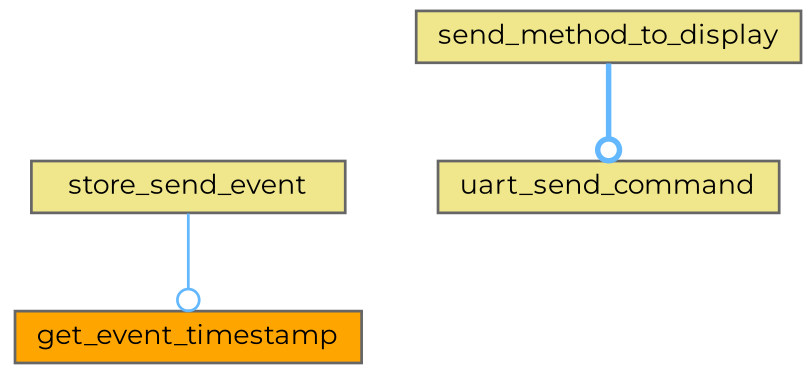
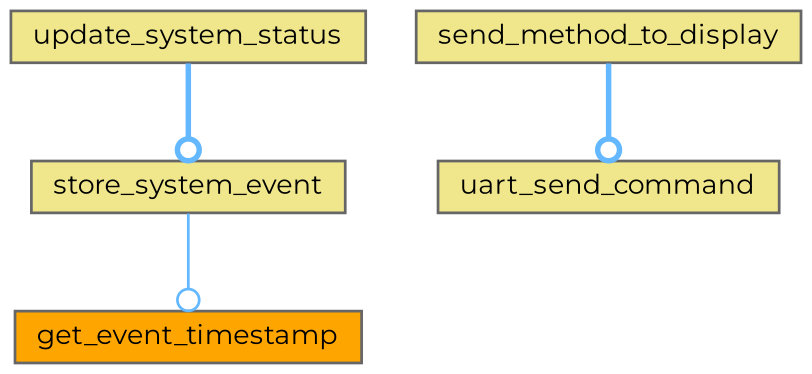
node "update_system_status": added
node "store_send_event": label "store_send_event" -> "store_system_event"
